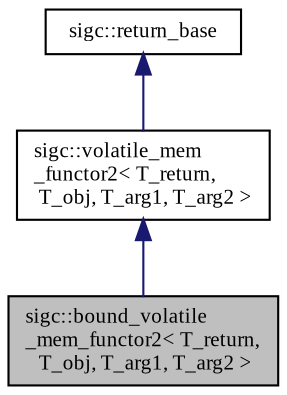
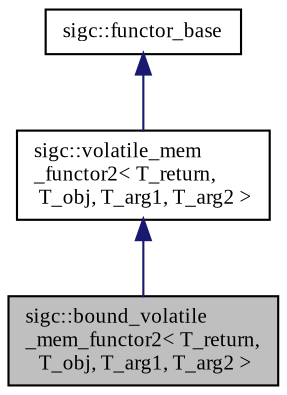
node "sigc::return_base": label "sigc::return_base" -> "sigc::functor_base"
